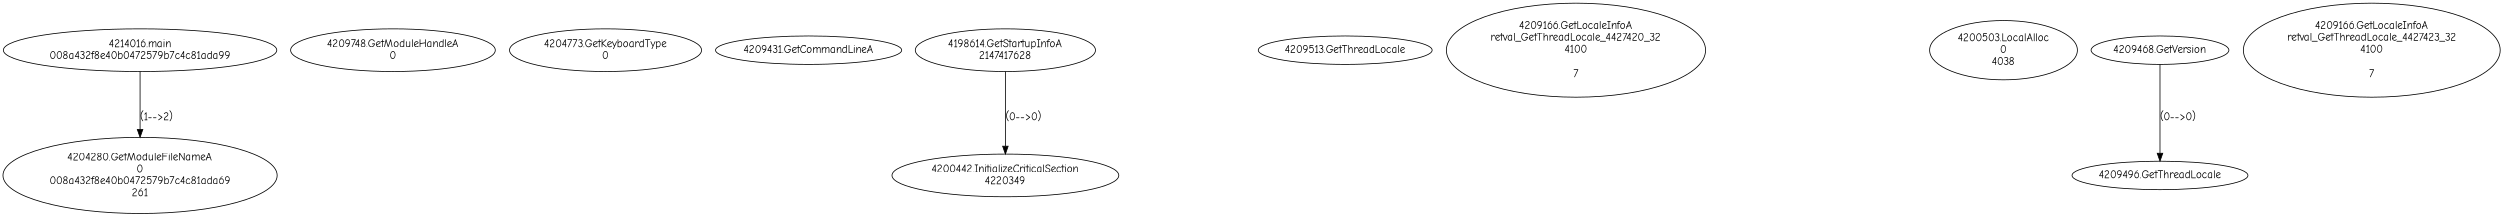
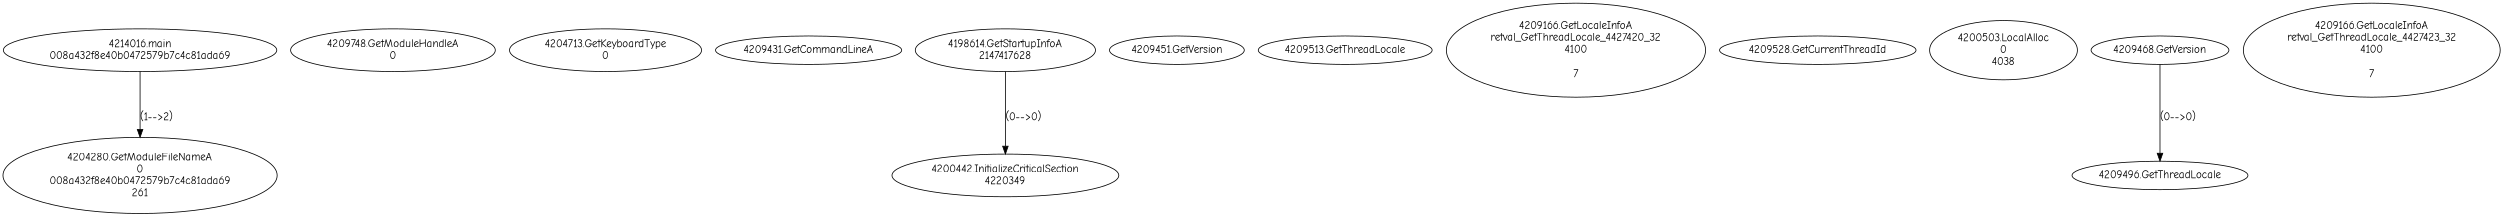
node "4214016.main 008a432f8e40b0472579b7c4c81ada99": label "4214016.main 008a432f8e40b0472579b7c4c81ada99" -> "4214016.main 008a432f8e40b0472579b7c4c81ada69"
node "4204773.GetKeyboardType 0": label "4204773.GetKeyboardType 0" -> "4204713.GetKeyboardType 0"
node "4209451.GetVersion": added
node "4209528.GetCurrentThreadId": added
